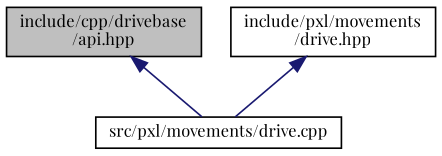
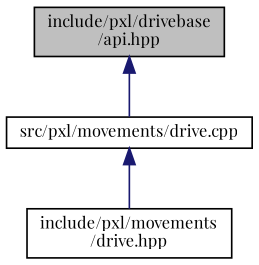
node "include/cpp/drivebase /api.hpp": label "include/cpp/drivebase /api.hpp" -> "include/pxl/drivebase /api.hpp"
edge "src/pxl/movements/drive.cpp" -> "include/pxl/movements /drive.hpp": reversed
